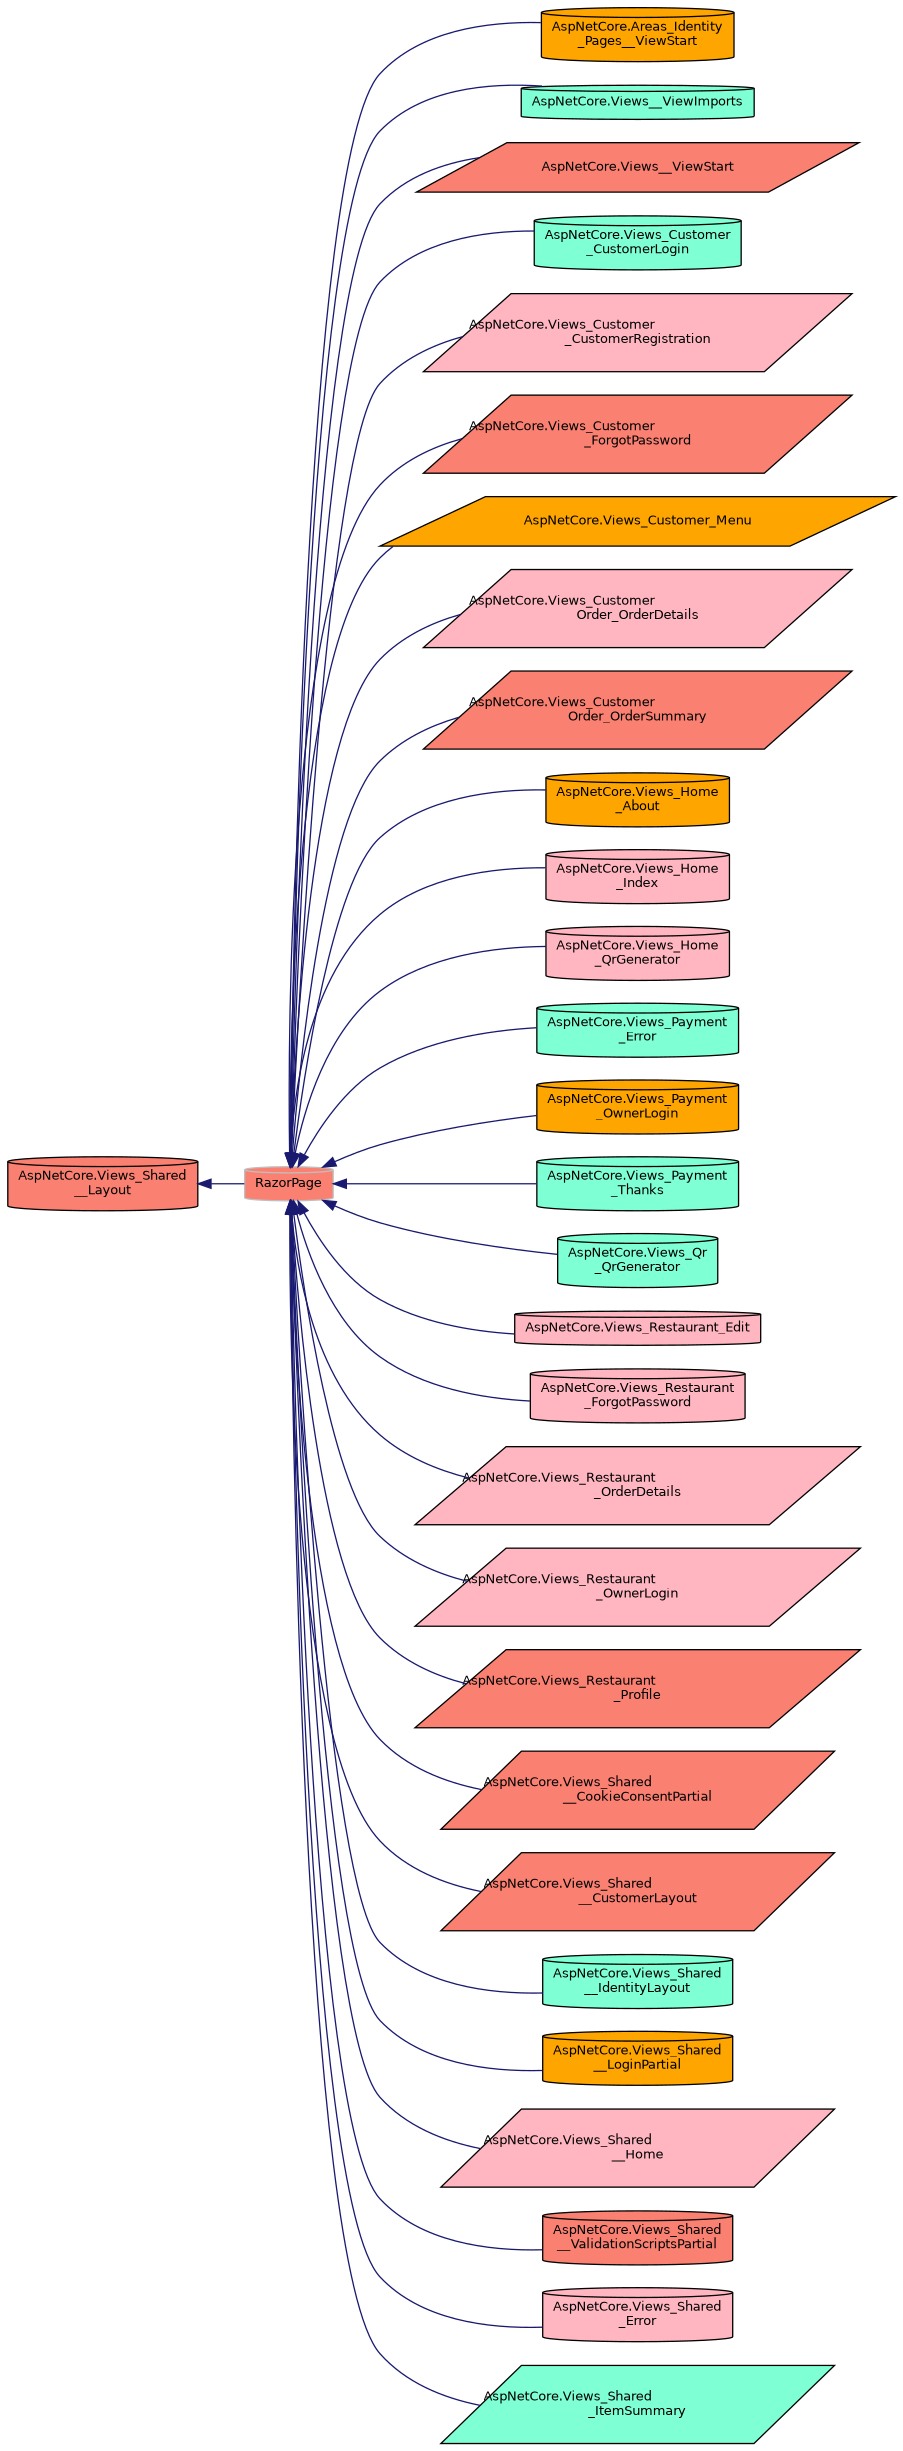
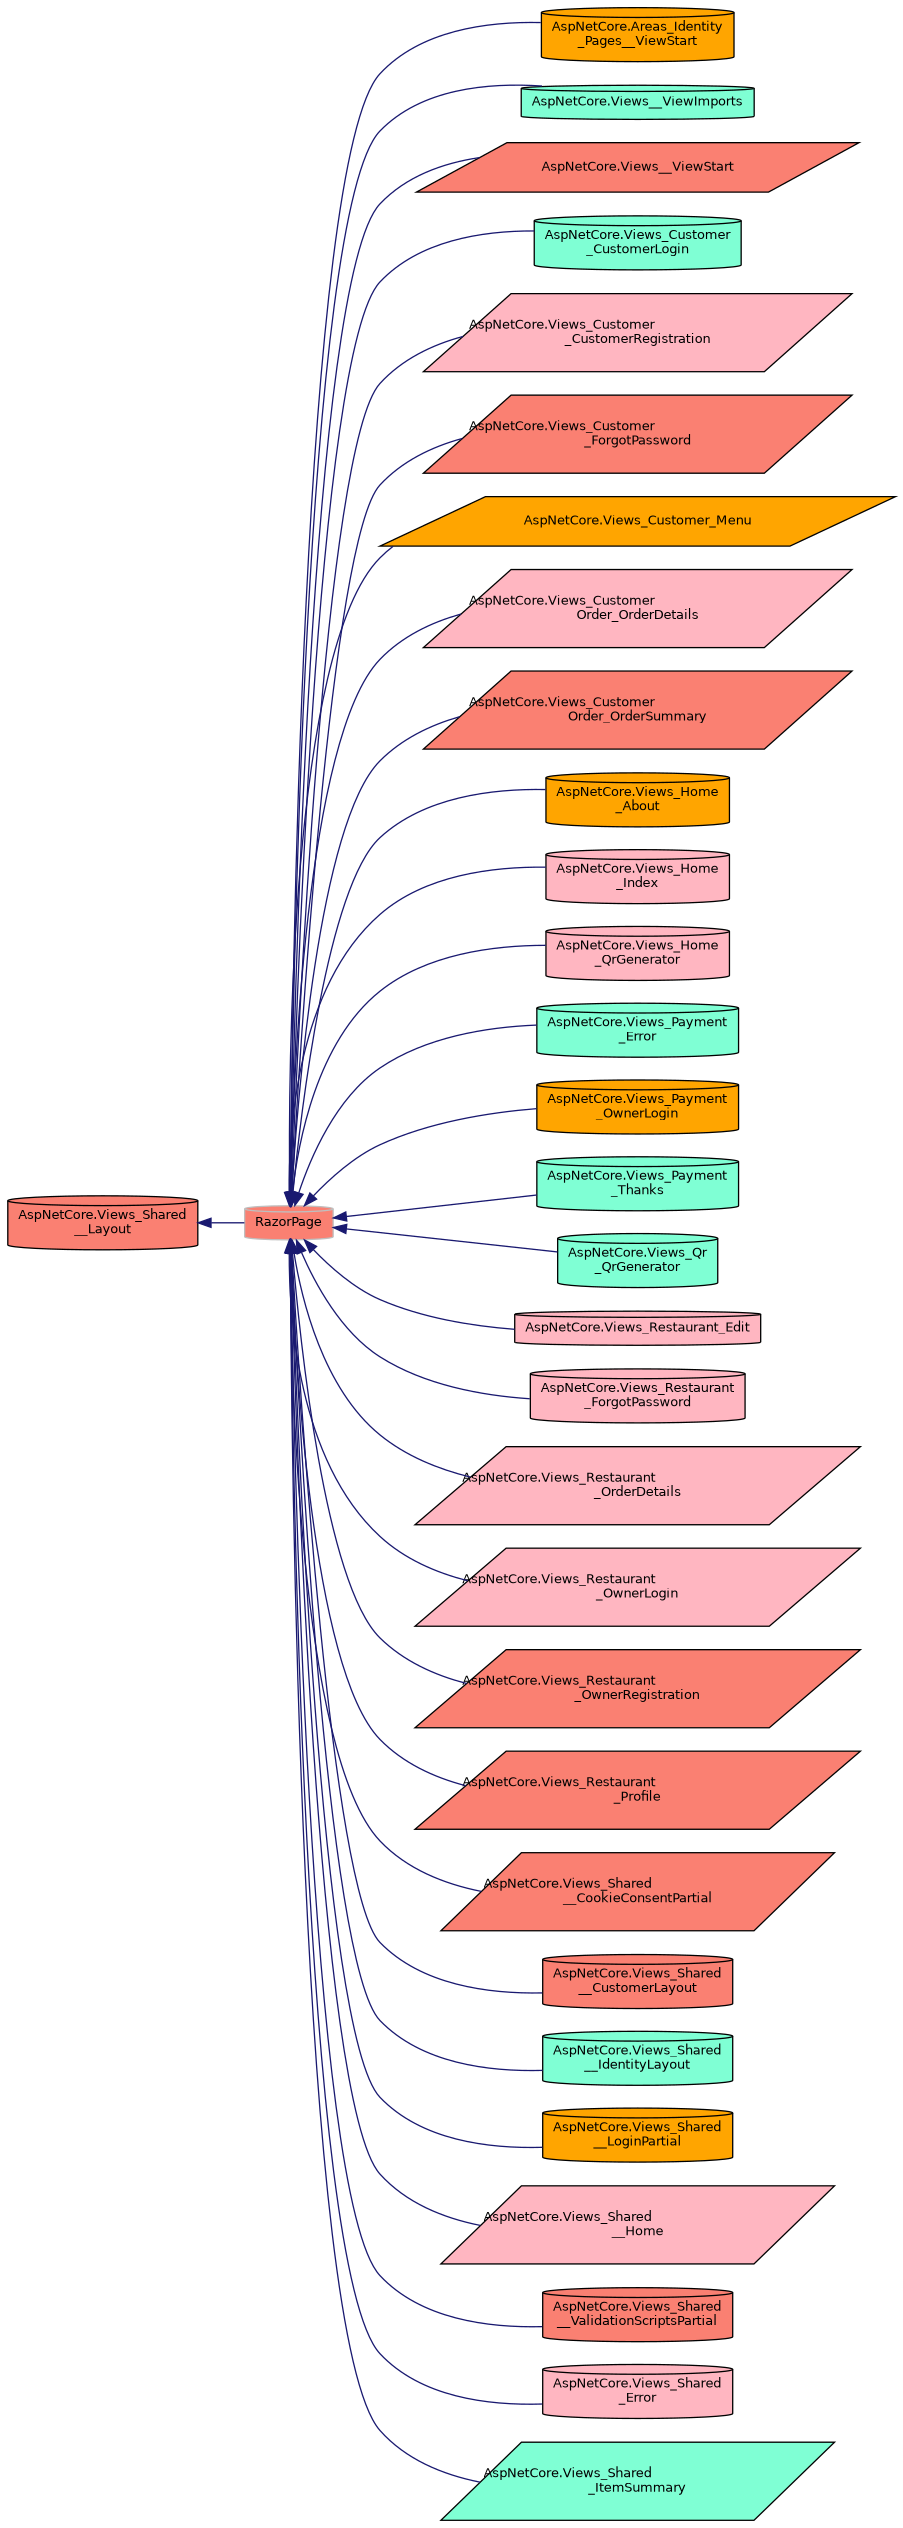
node "AspNetCore.Views_Restaurant _OwnerRegistration": added
node "AspNetCore.Views_Shared __CustomerLayout": shape parallelogram -> cylinder
